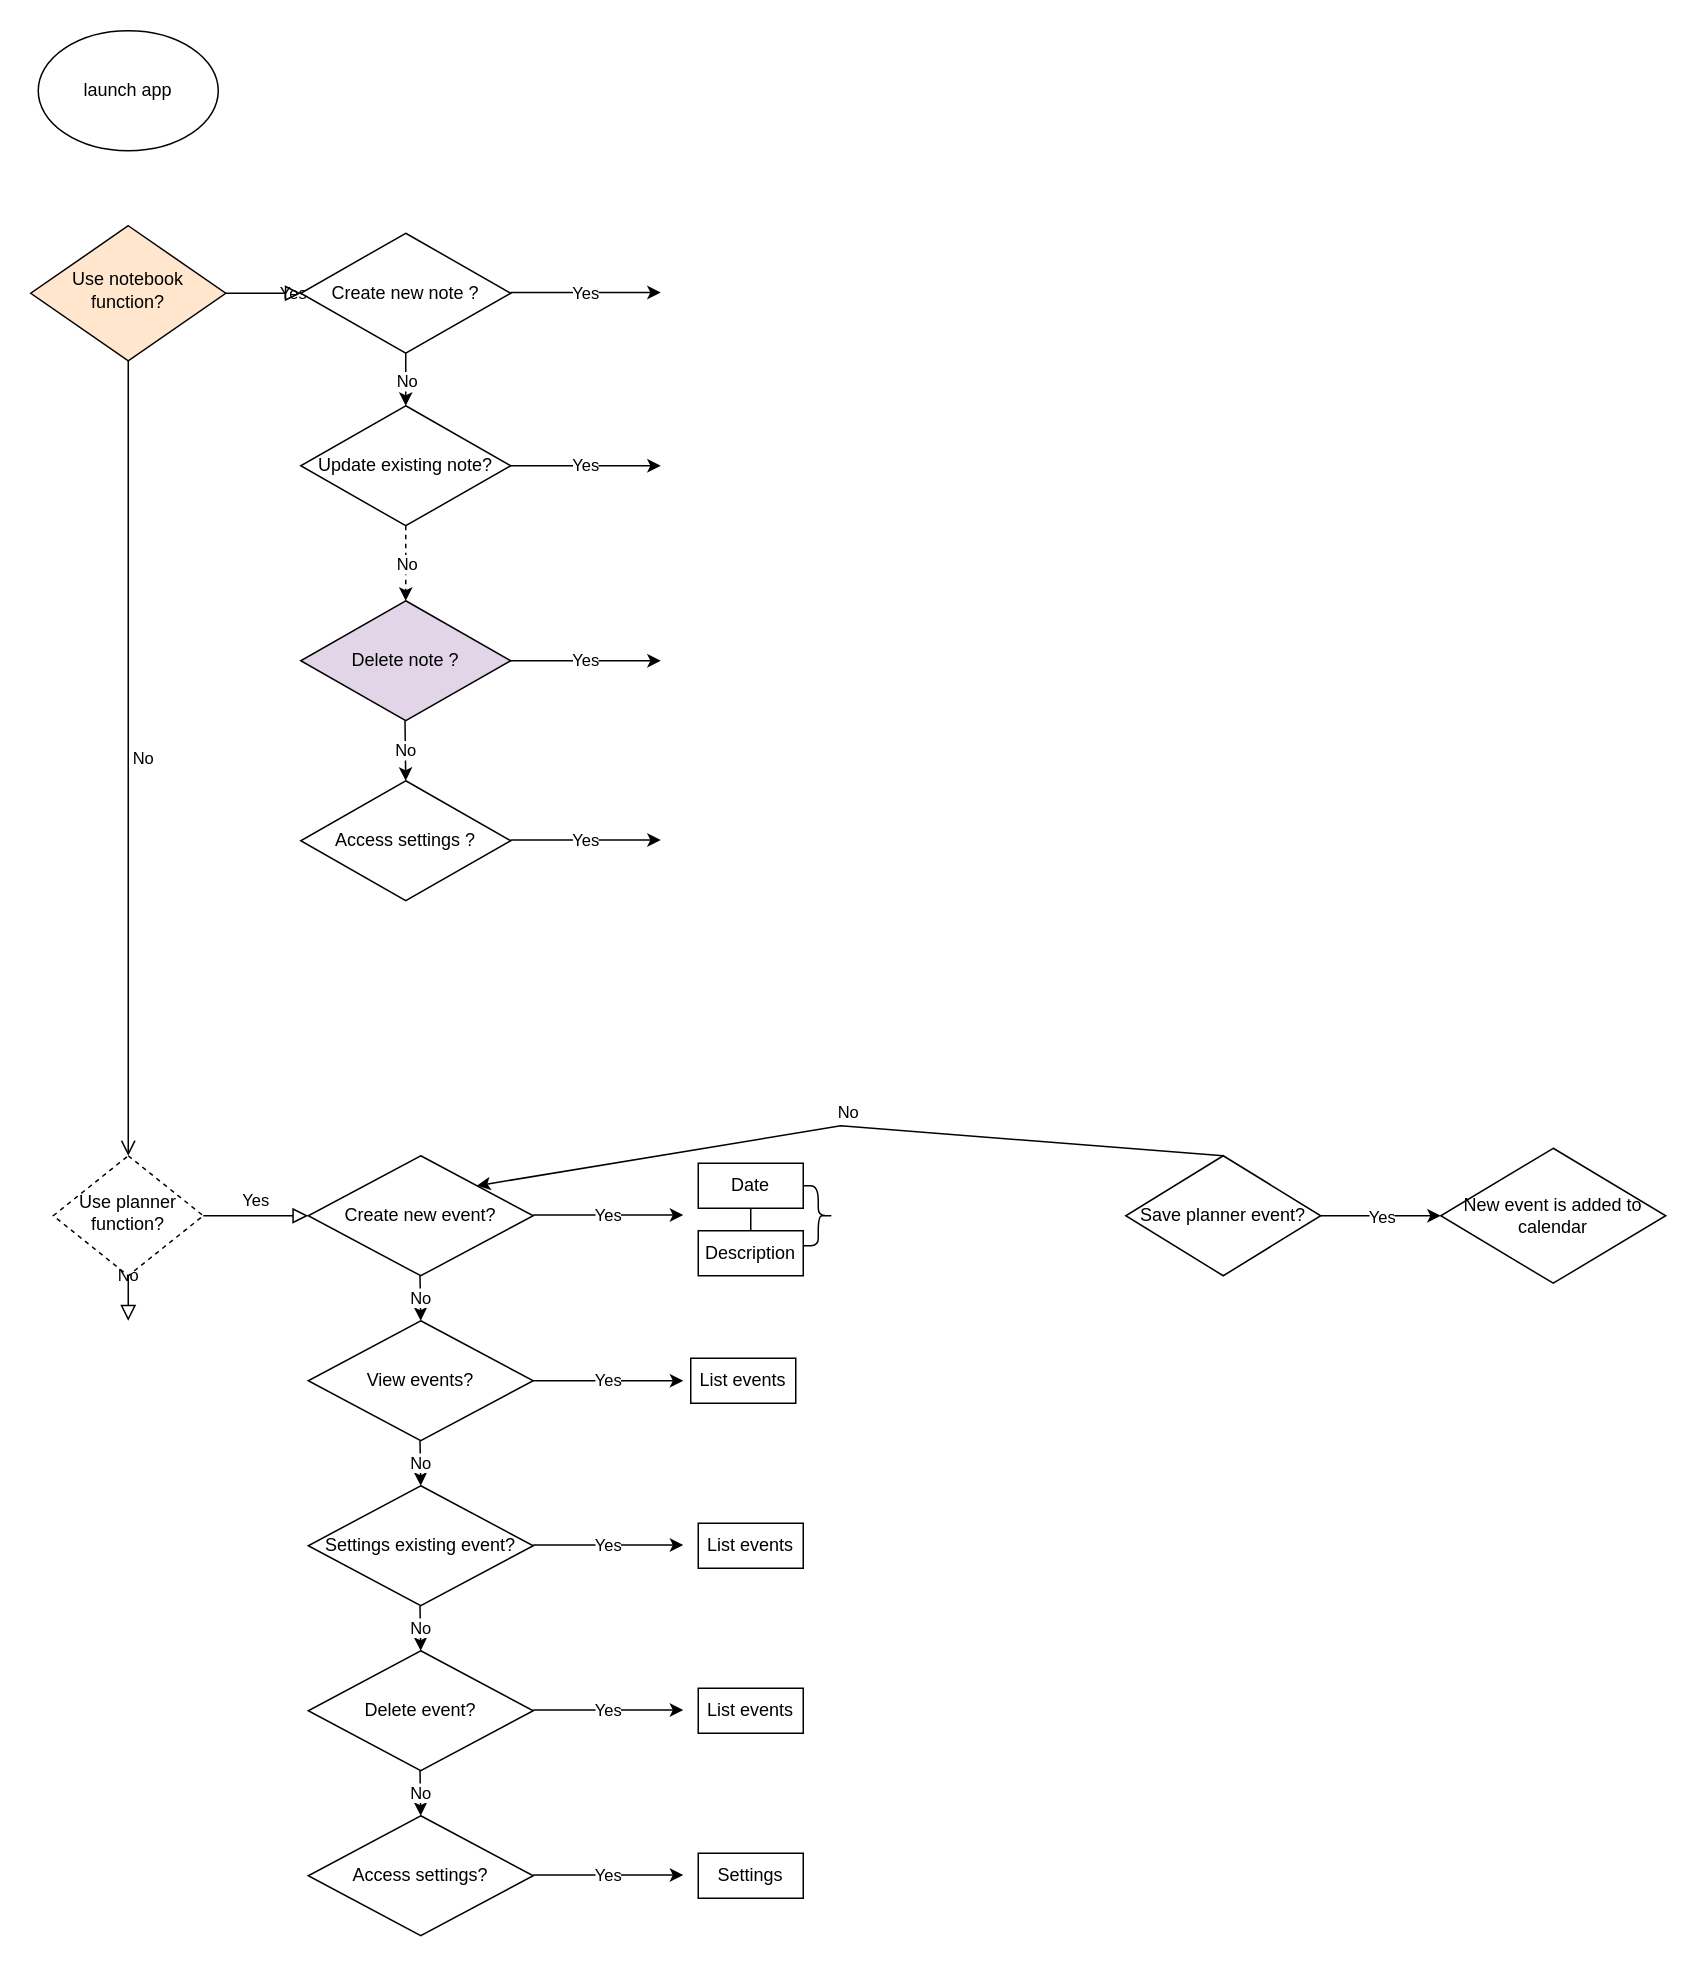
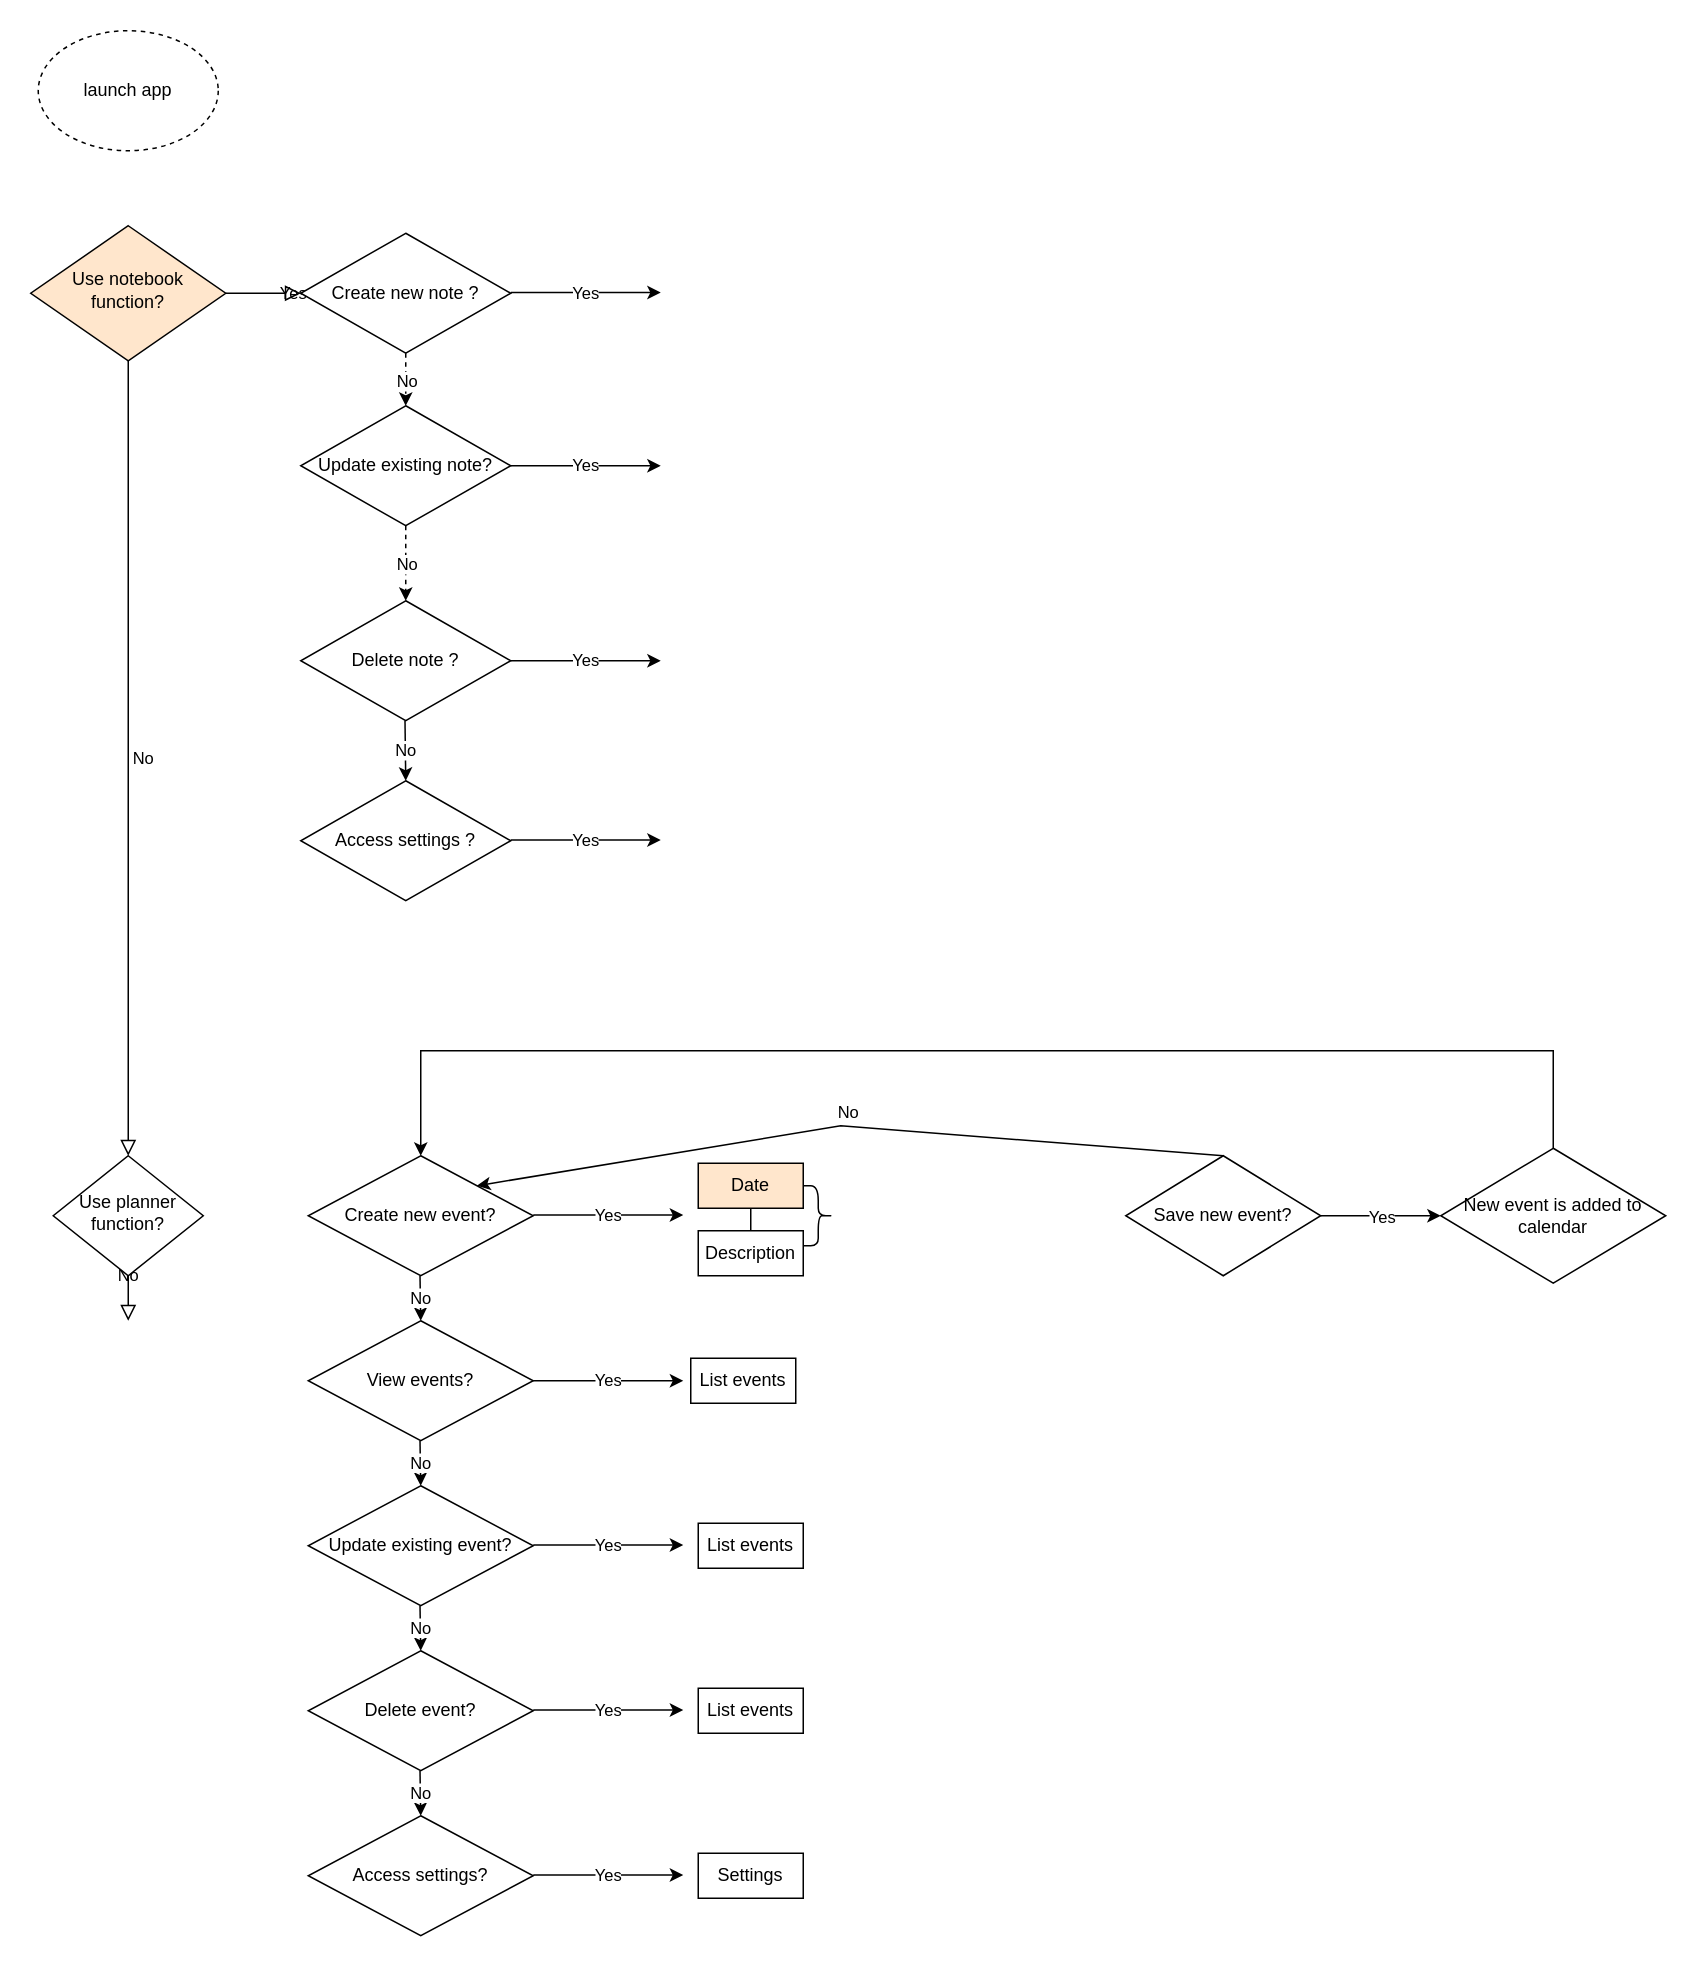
node "launch app": style solid -> dashed
edge "Create new note ?" -> "Update existing note?": style solid -> dashed
node "Delete note ?": fillcolor #e1d5e7 -> #ffffff
edge "New event is added to calendar" -> "Create new event?": added
edge "Use notebook function?" -> "Use planner function?": arrowhead open -> block
node "Date": fillcolor #ffffff -> #ffe6cc
node "Use planner function?": style dashed -> solid
edge "Use planner function?" -> "Create new event?": removed, label "Yes"
node "Save planner event?": label "Save planner event?" -> "Save new event?"
node "Settings existing event?": label "Settings existing event?" -> "Update existing event?"
